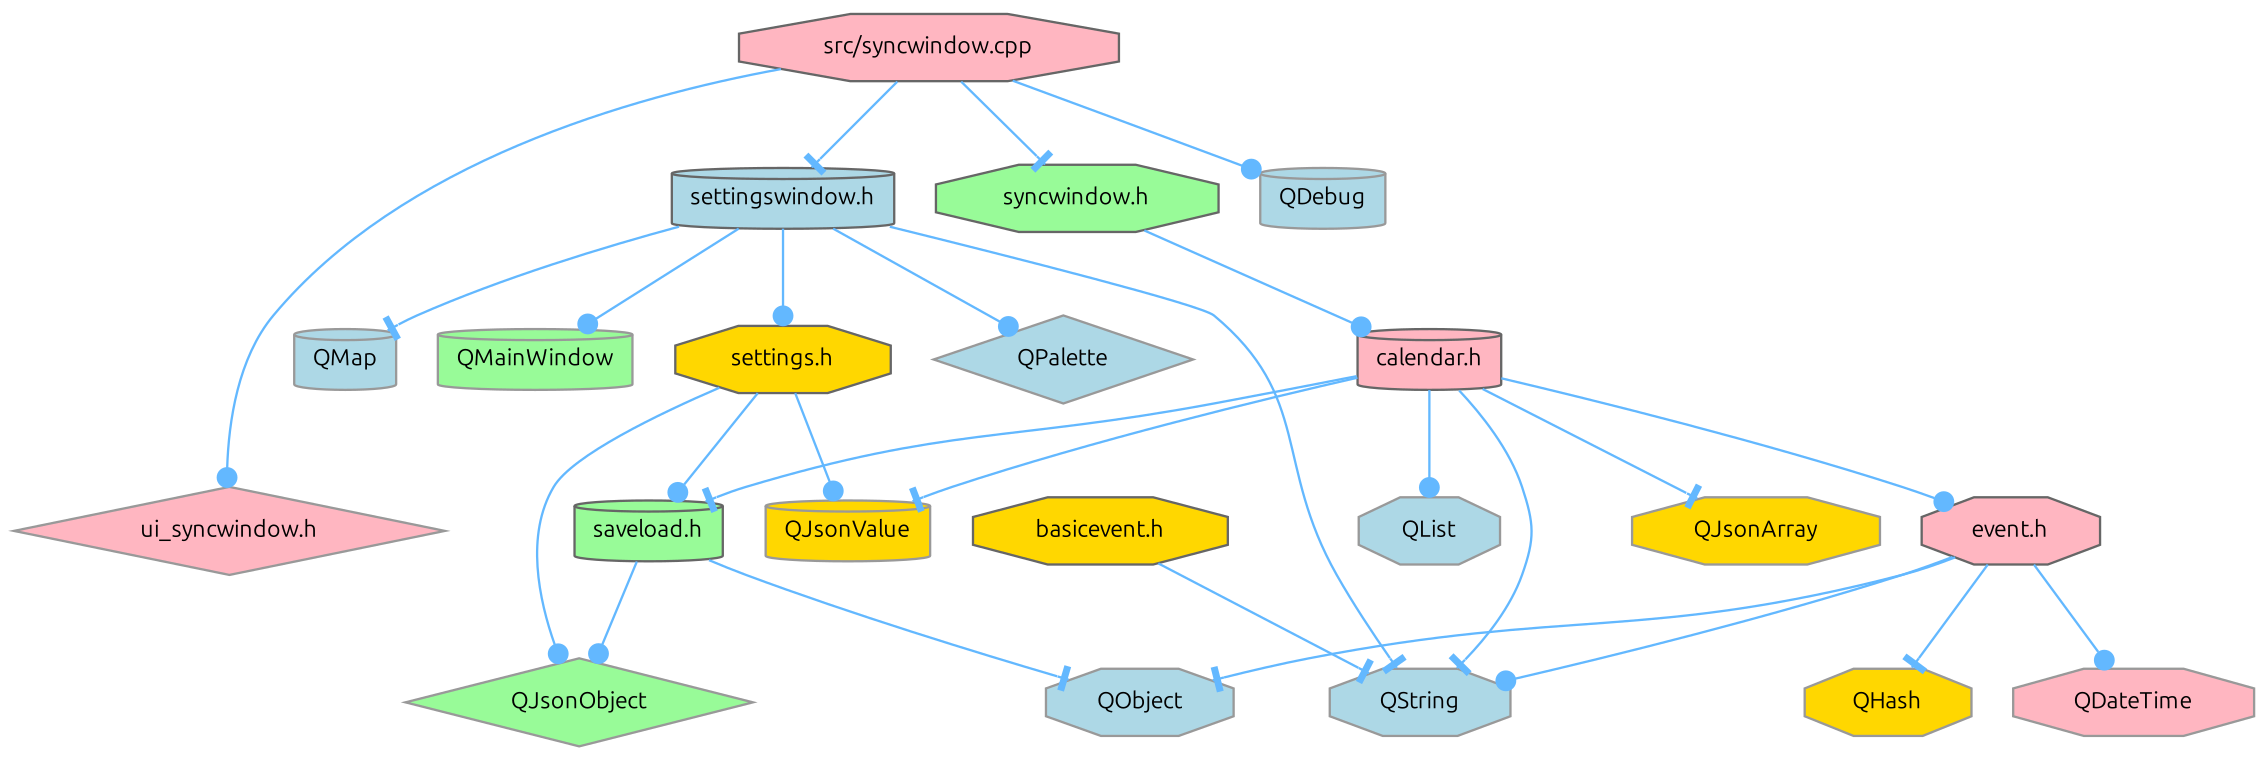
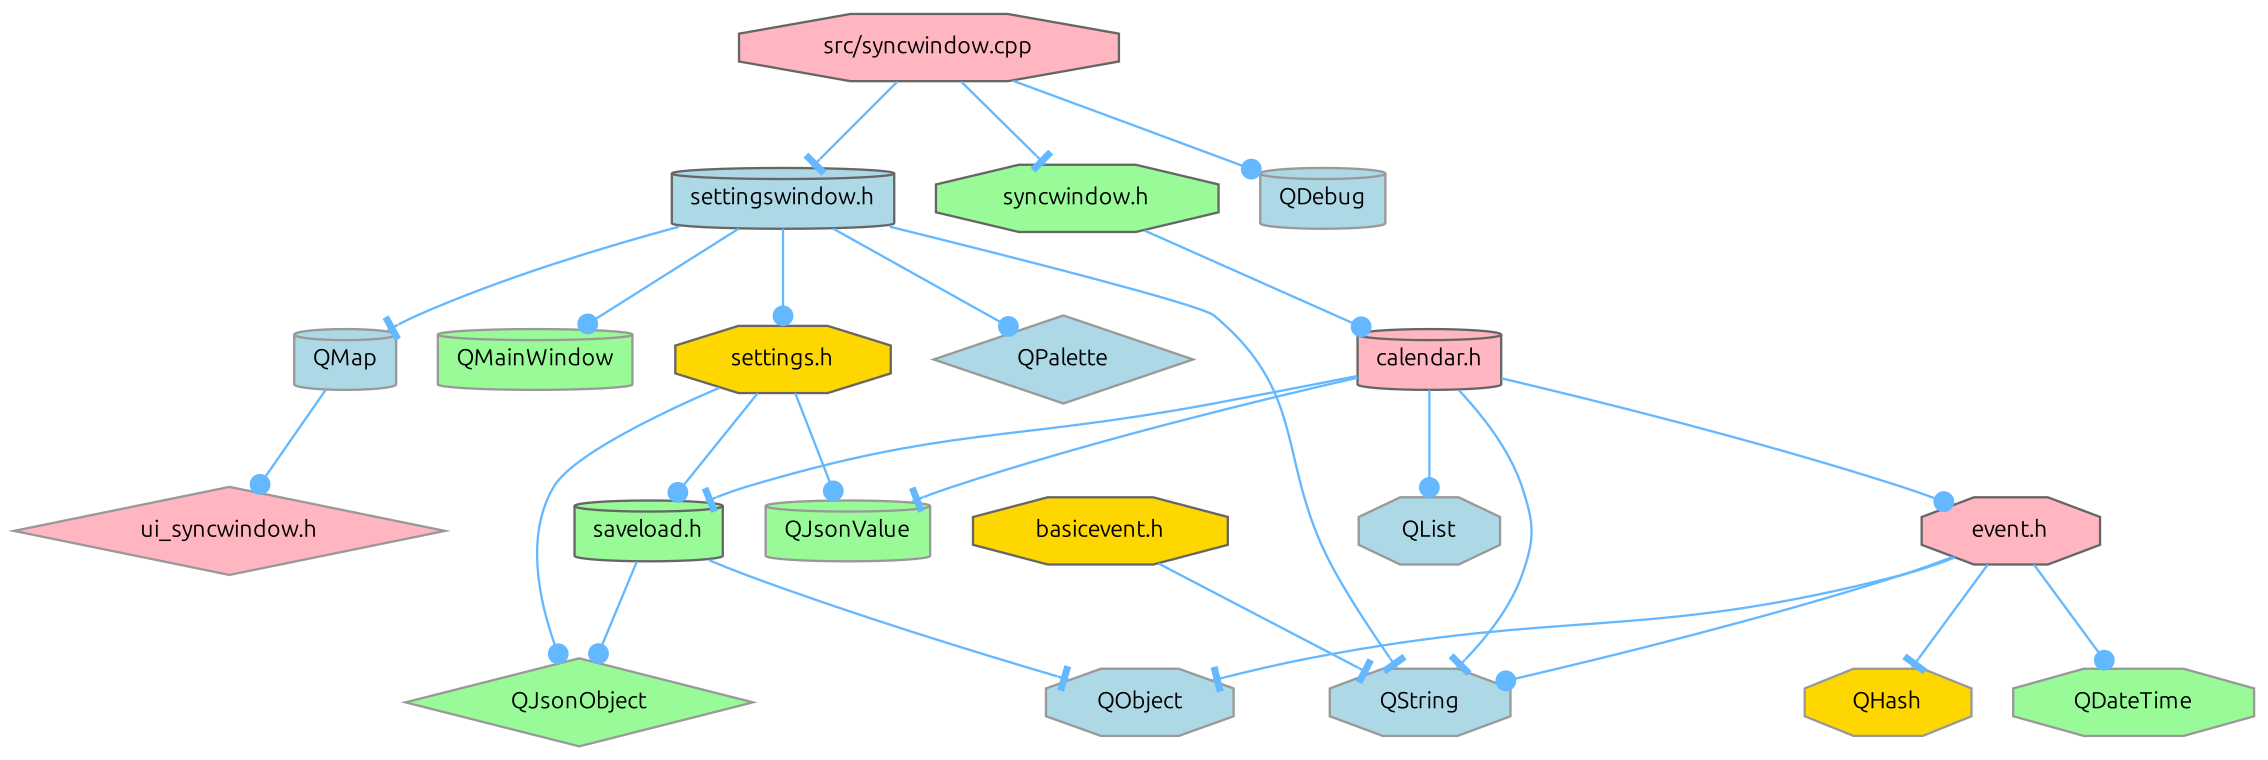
edge "src/syncwindow.cpp" -> "ui_syncwindow.h": now "QMap" -> "ui_syncwindow.h"
node "QJsonValue": fillcolor gold -> palegreen
node "QJsonArray": removed
node "QDateTime": fillcolor lightpink -> palegreen
